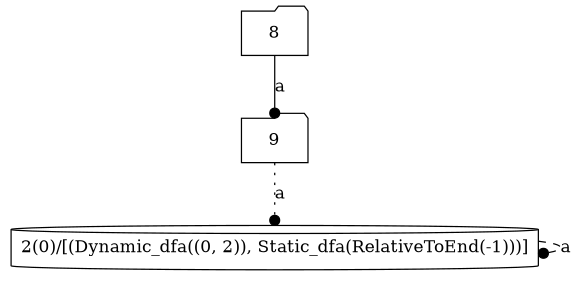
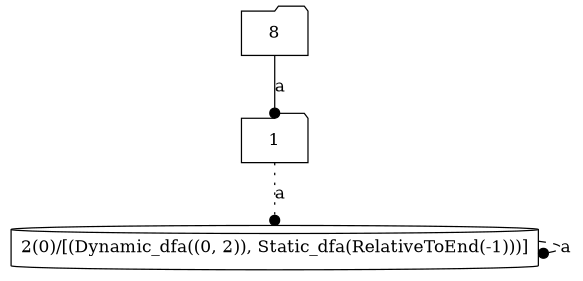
node "9": label "9" -> "1"
